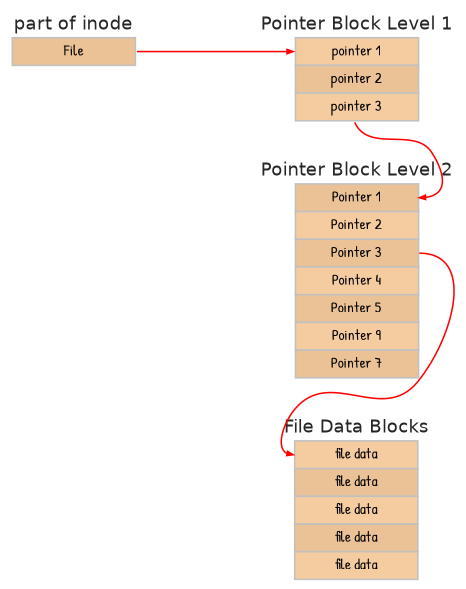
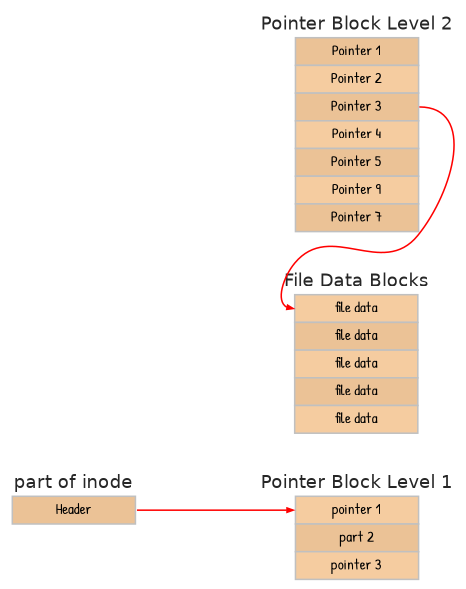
node "part of inode": text "File" -> "Header"
node "Pointer Block Level 1": text "pointer 2" -> "part 2"
edge "Pointer Block Level 1" -> "Pointer Block Level 2": removed
